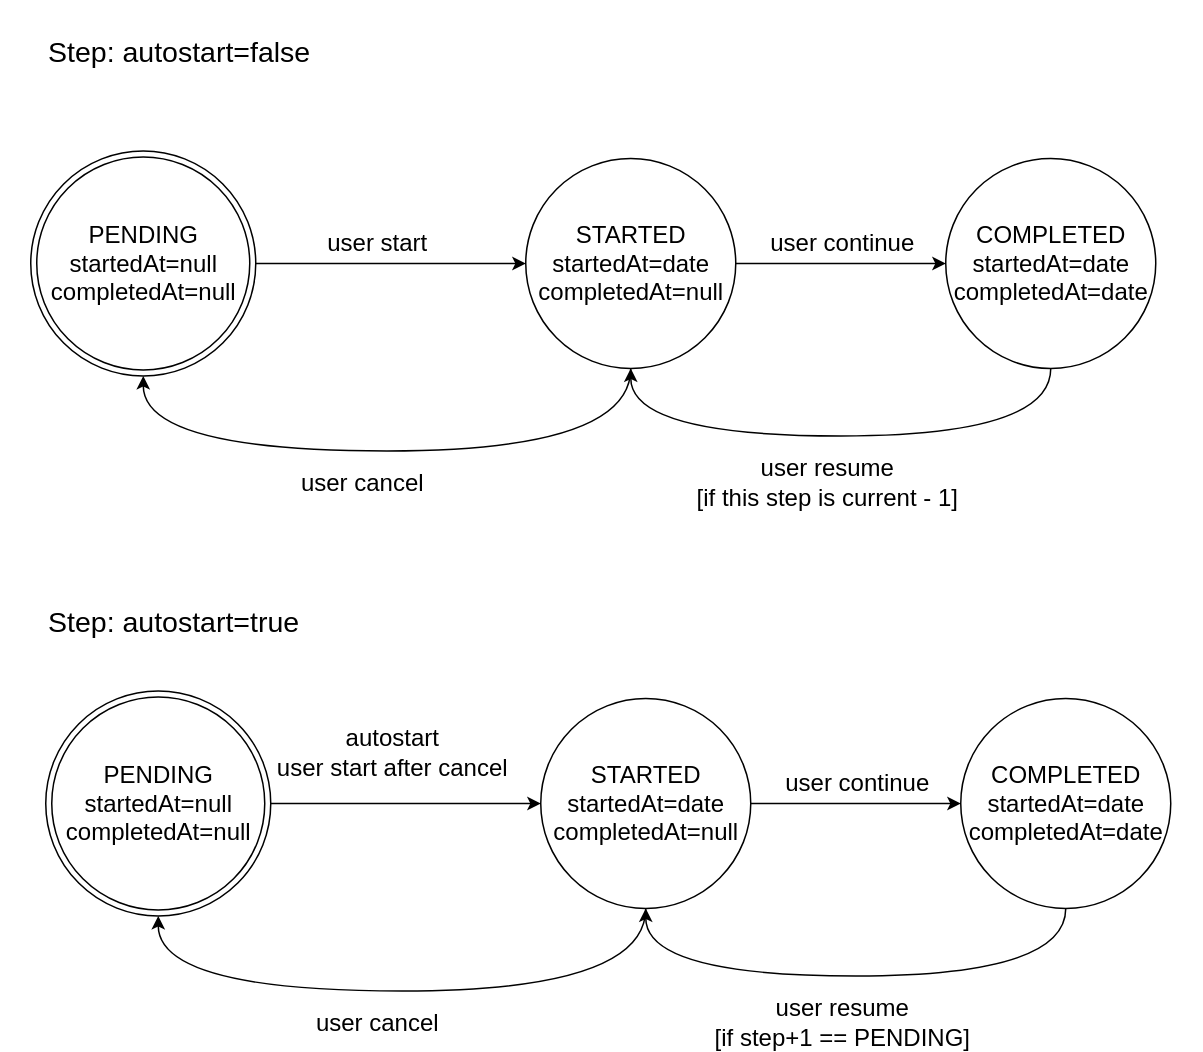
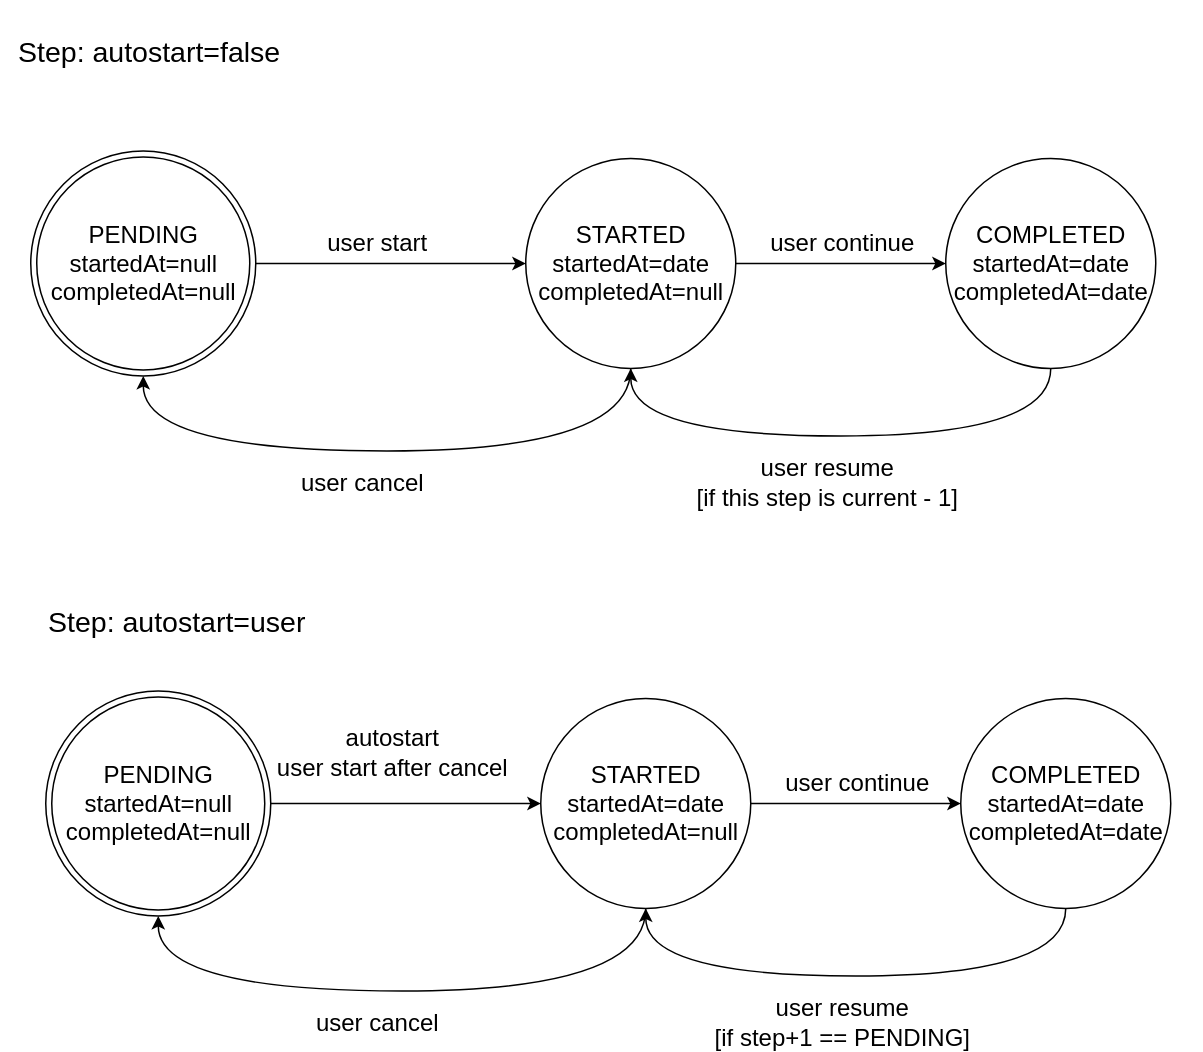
node "Step: autostart=false": moved (196, 53) -> (166, 53)
node "Step: autostart=true": label "Step: autostart=true" -> "Step: autostart=user"
